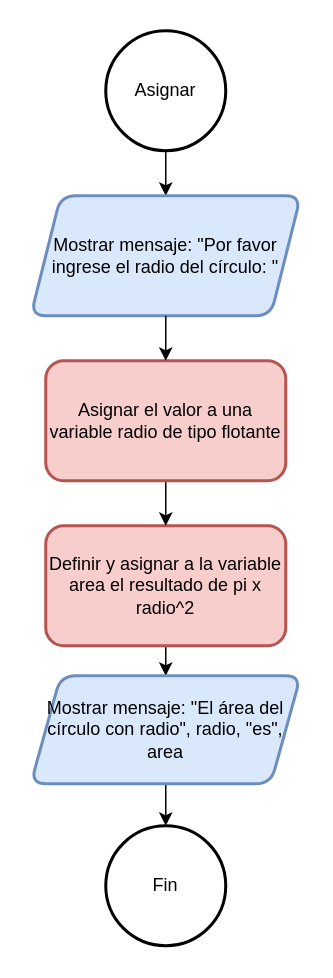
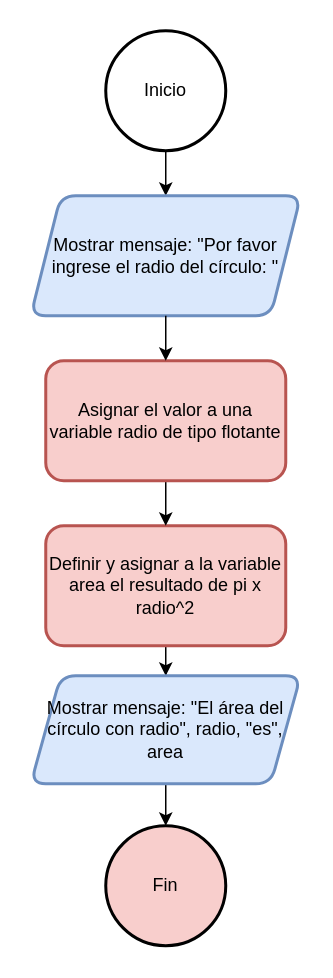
node "Asignar": label "Asignar" -> "Inicio"
node "Fin": fillcolor #ffffff -> #f8cecc
